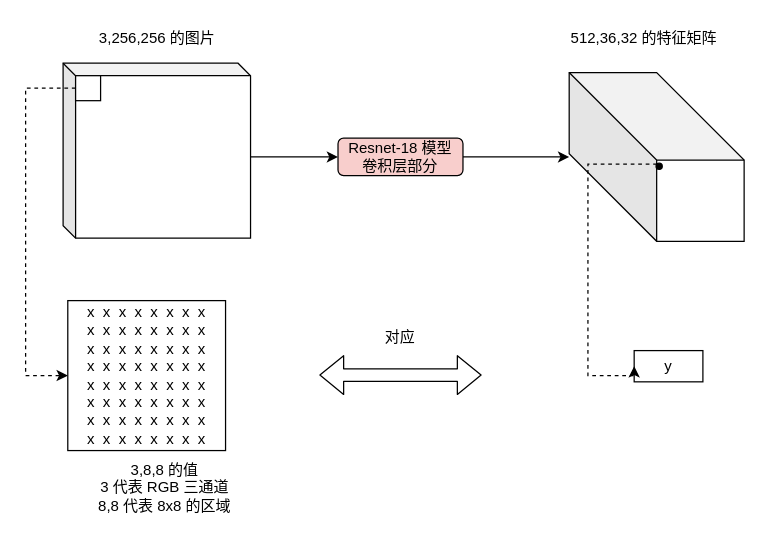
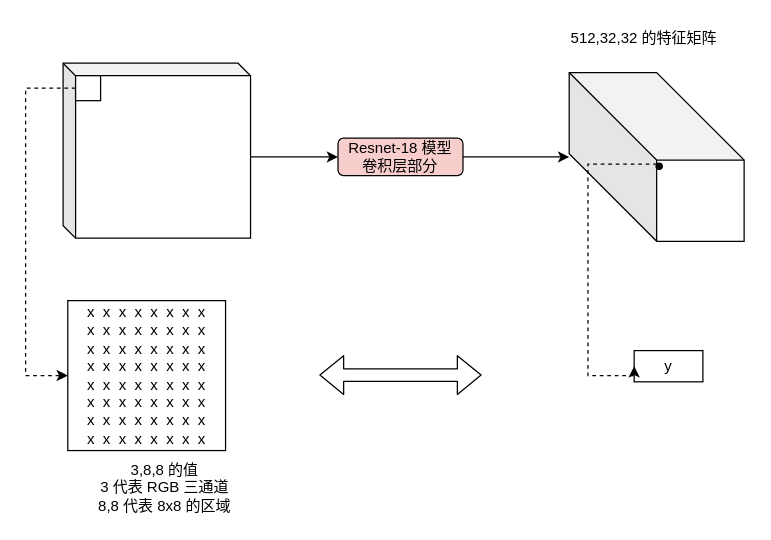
node "3,256,256 的图片": removed
node "512,36,32 的特征矩阵": label "512,36,32 的特征矩阵" -> "512,32,32 的特征矩阵"
node "对应": removed
